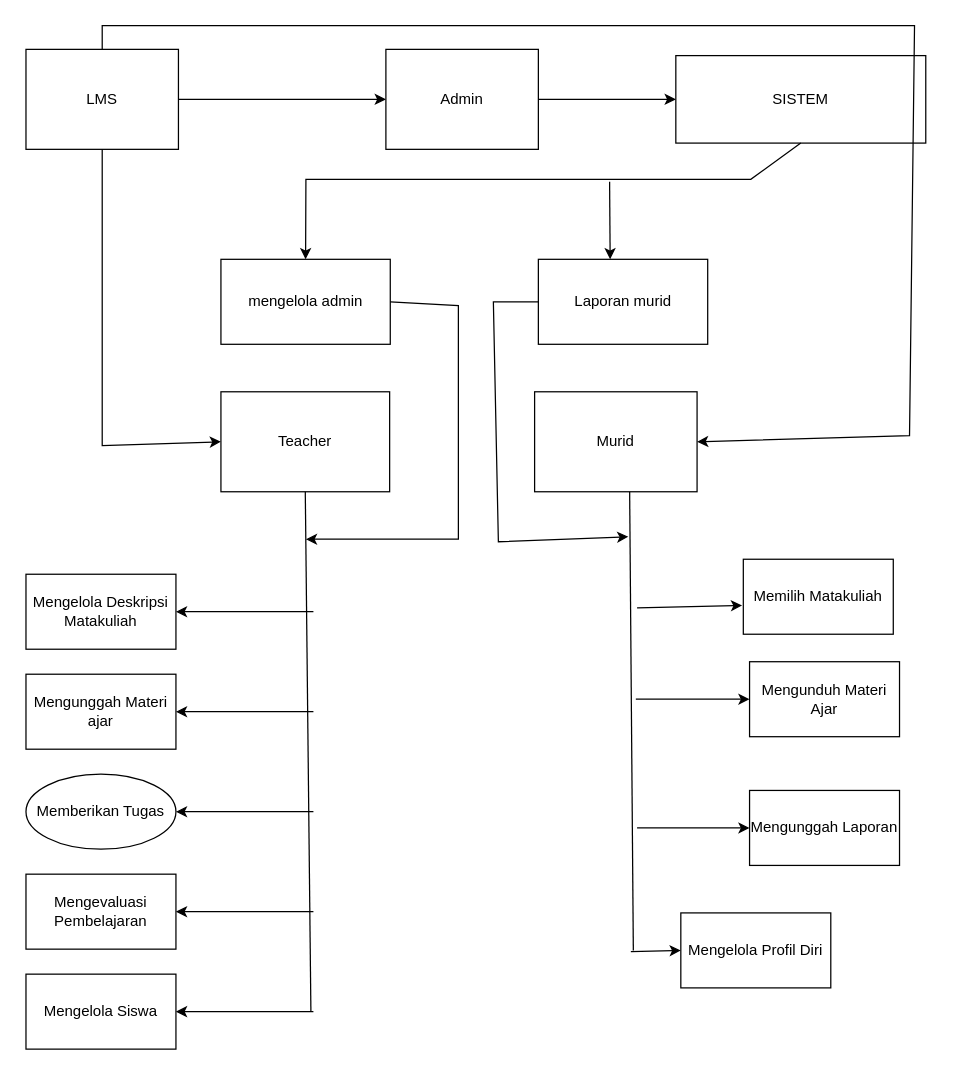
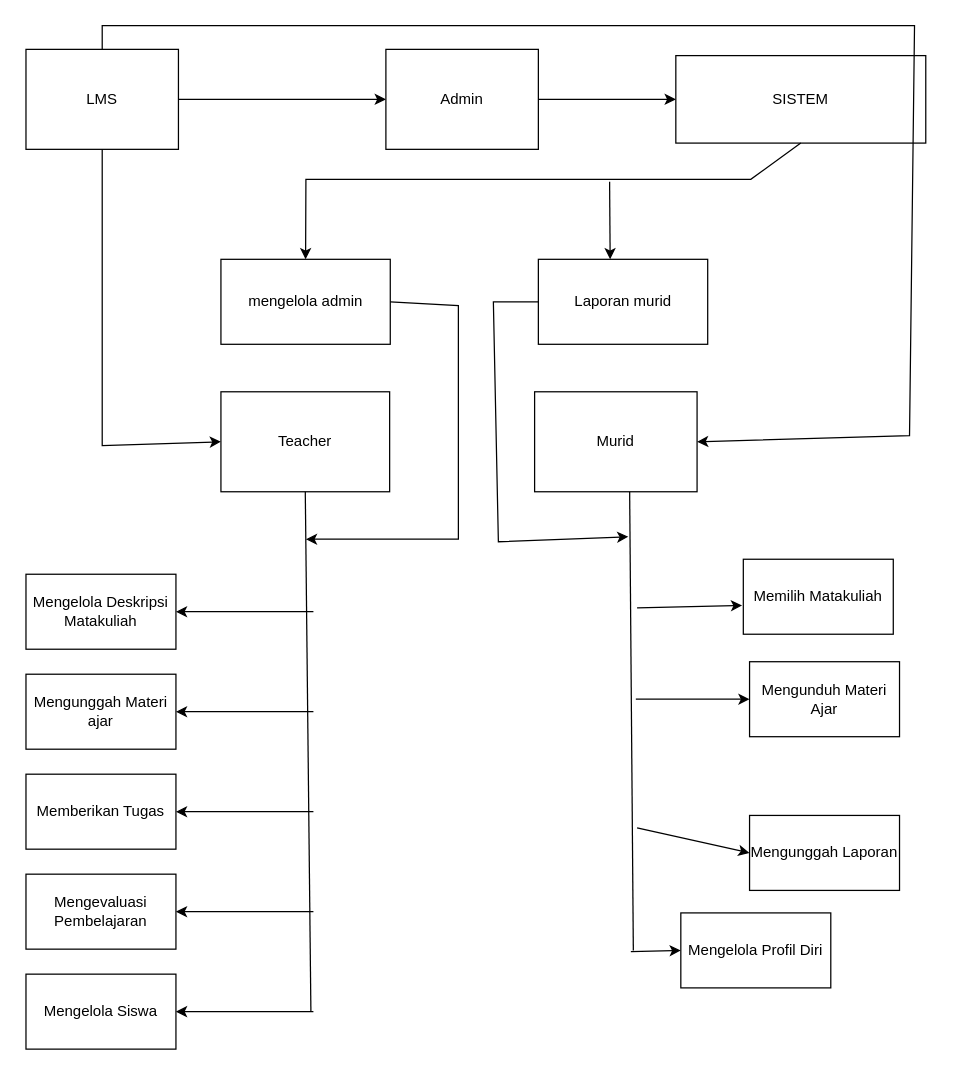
node "Memberikan Tugas": shape ellipse -> rectangle
node "Mengunggah Laporan": moved (824, 828) -> (824, 853)
